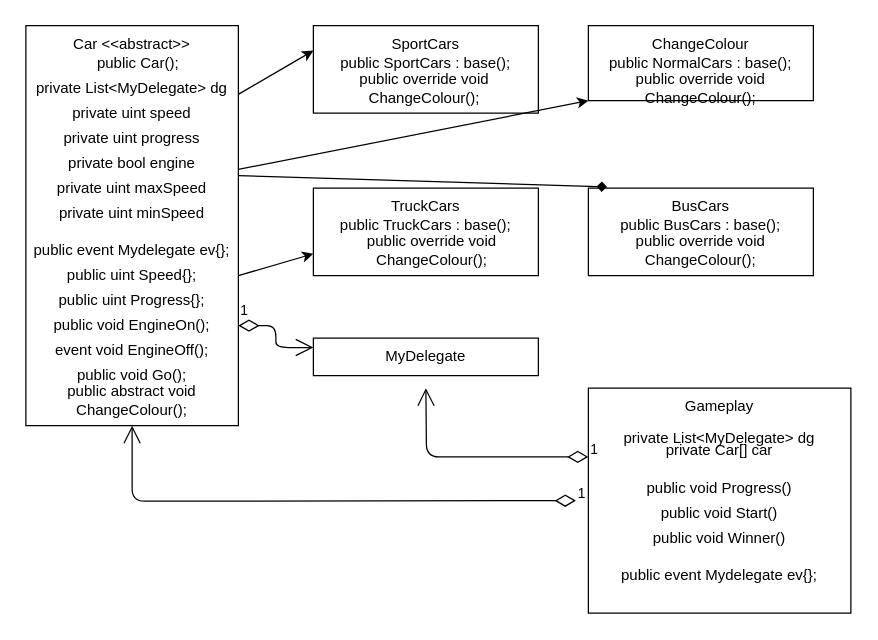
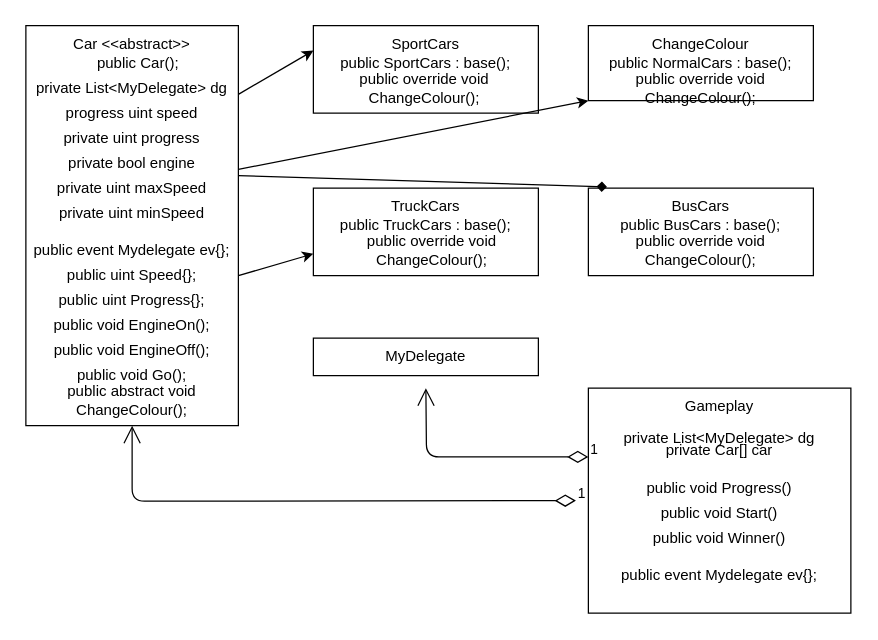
node "private uint speed": label "private uint speed" -> "progress uint speed"
edge "public void EngineOn();" -- "MyDelegate": removed, label "1"
node "event void EngineOff();": label "event void EngineOff();" -> "public void EngineOff();"
